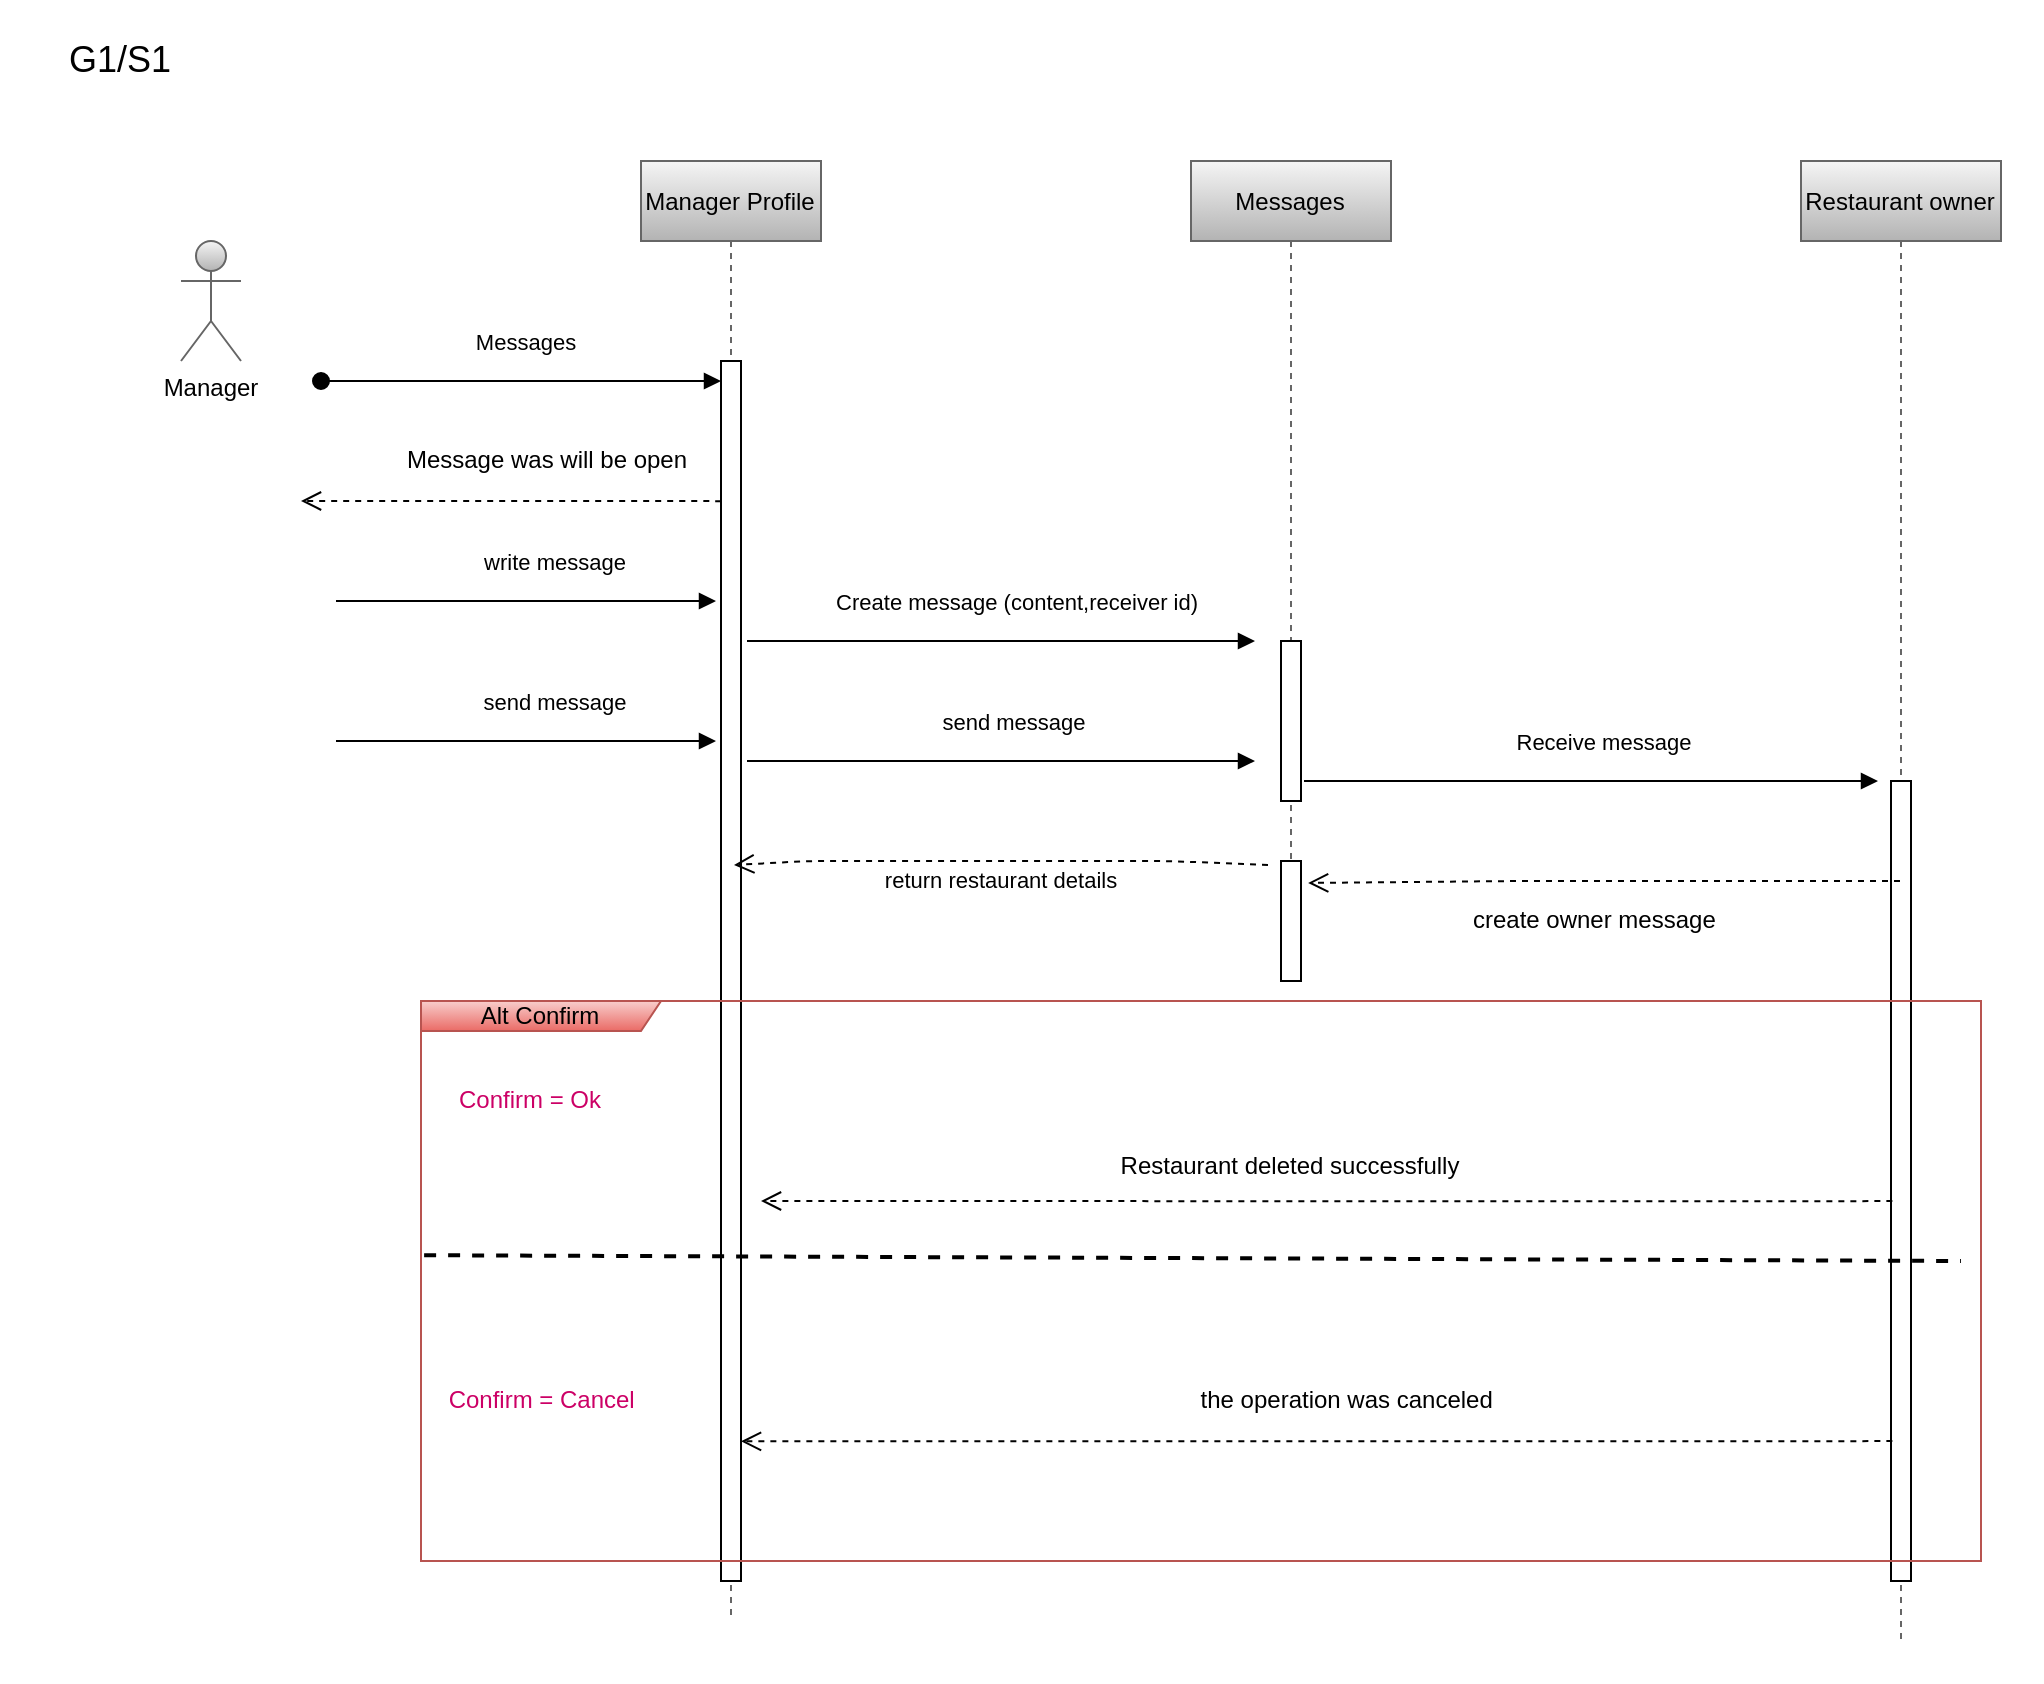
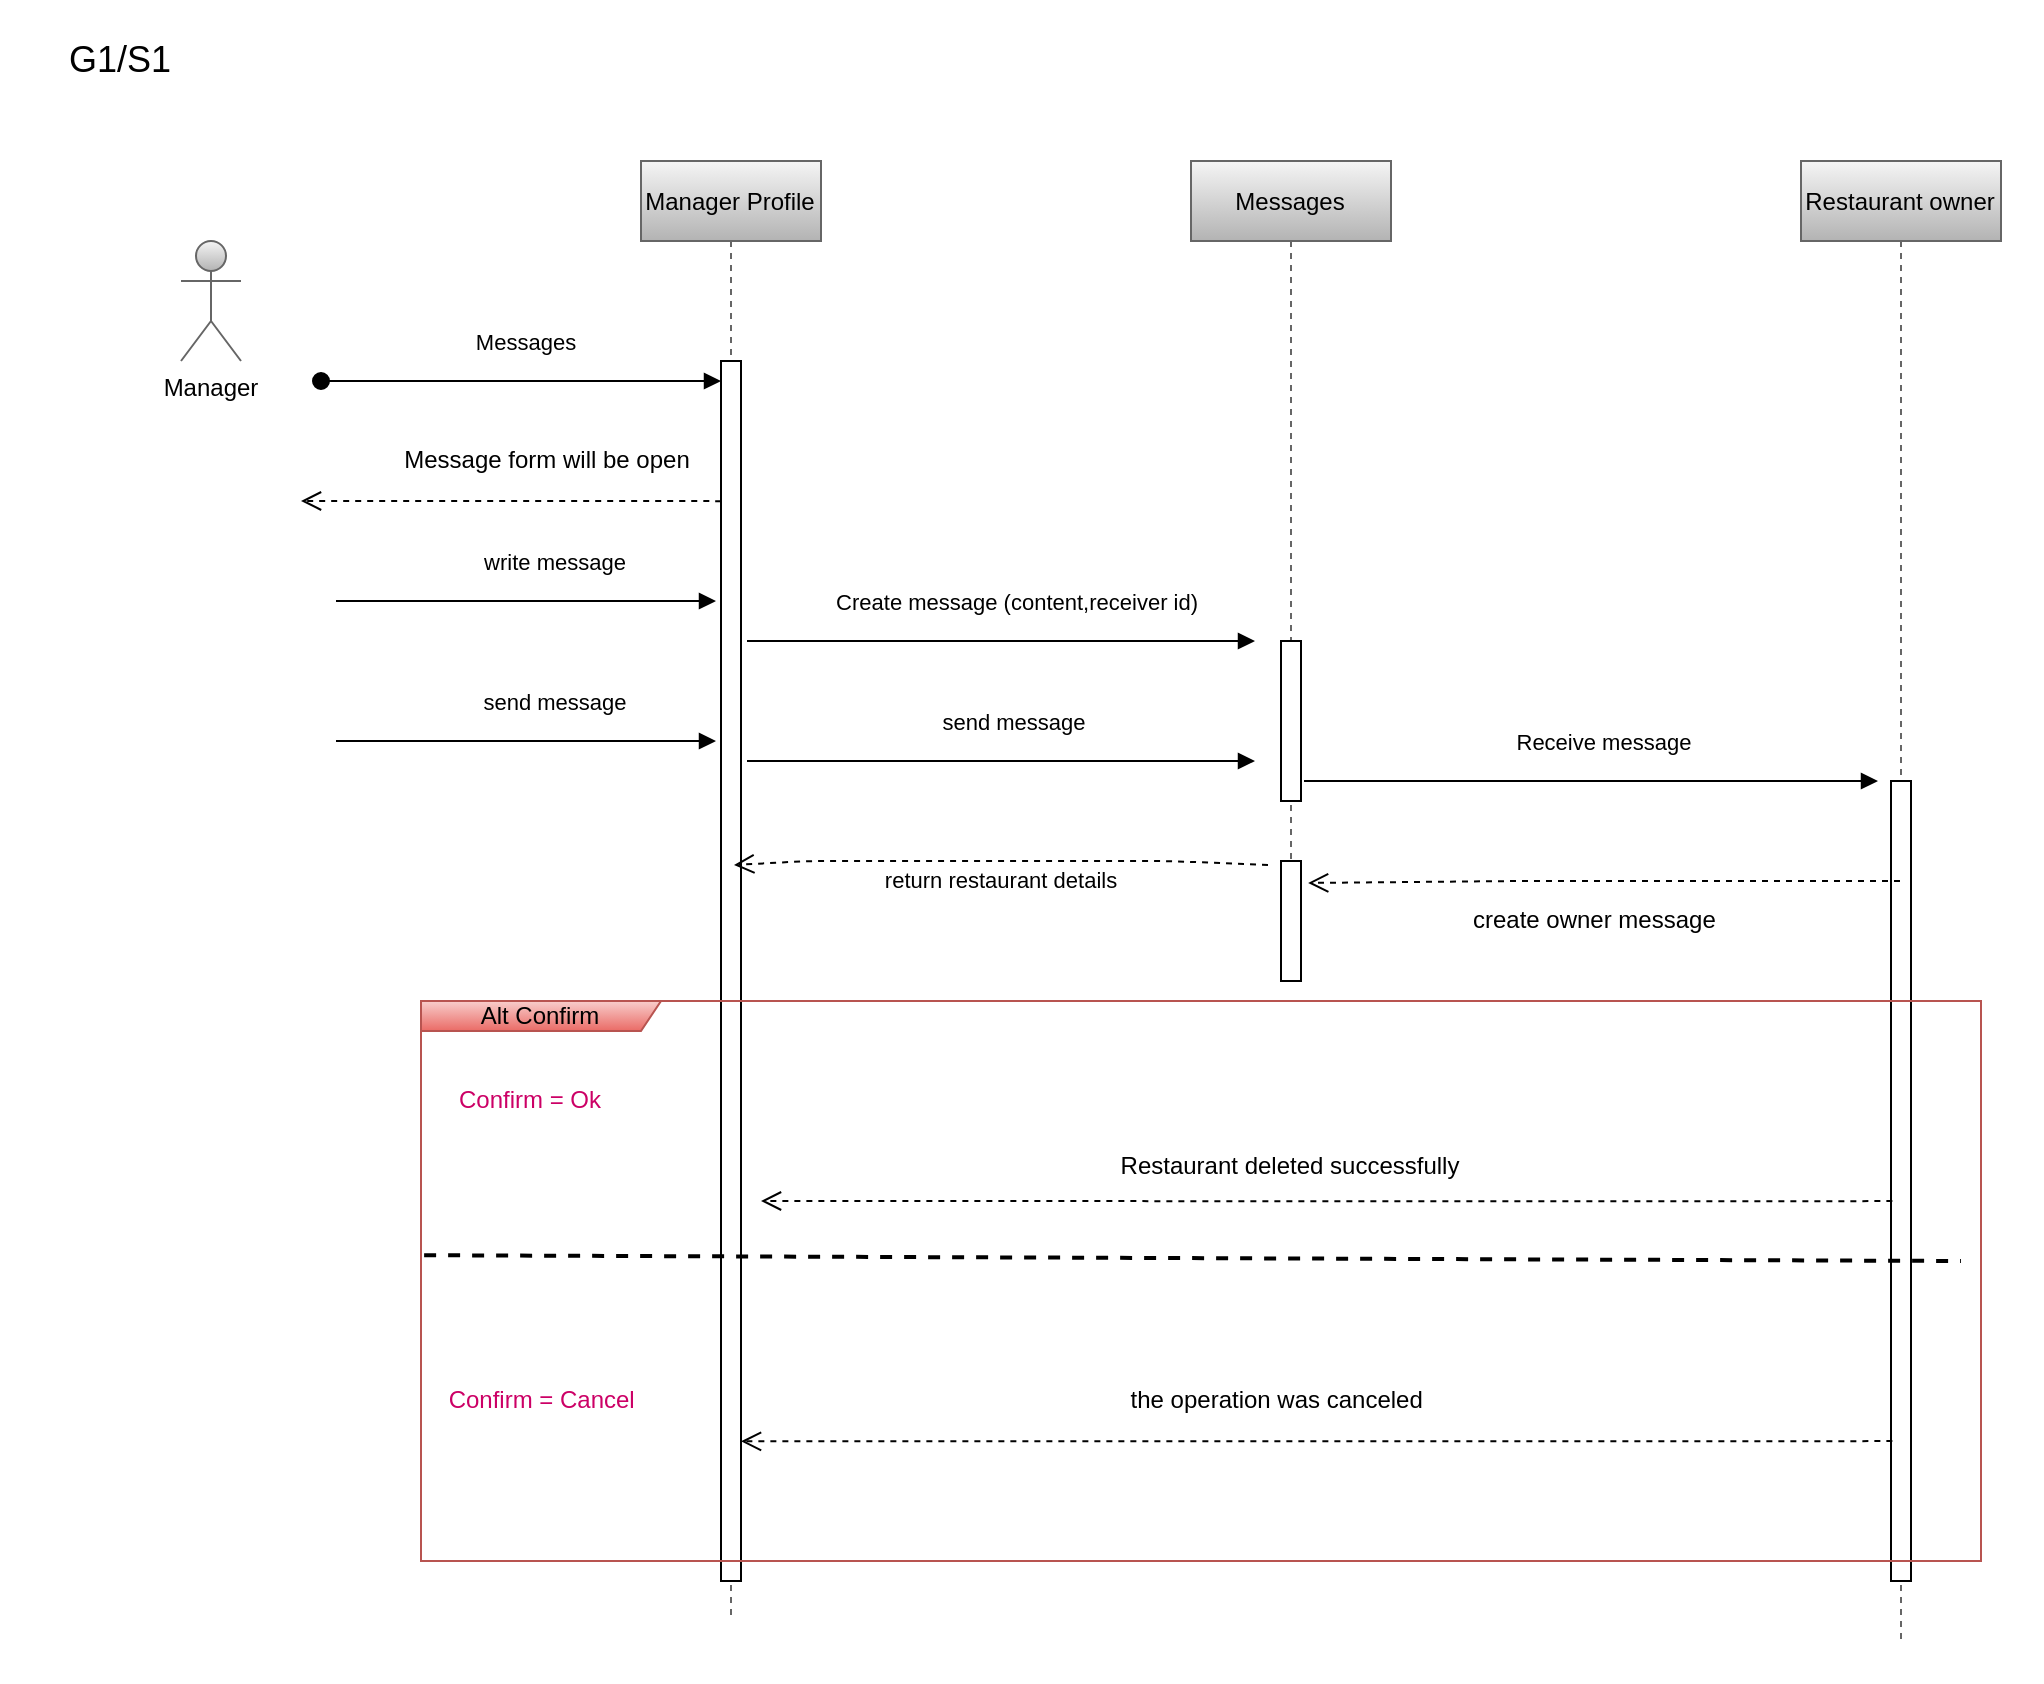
node "Message was will be open": label "Message was will be open" -> "Message form will be open"
node "the operation was canceled": moved (1351, 1401) -> (1281, 1401)
